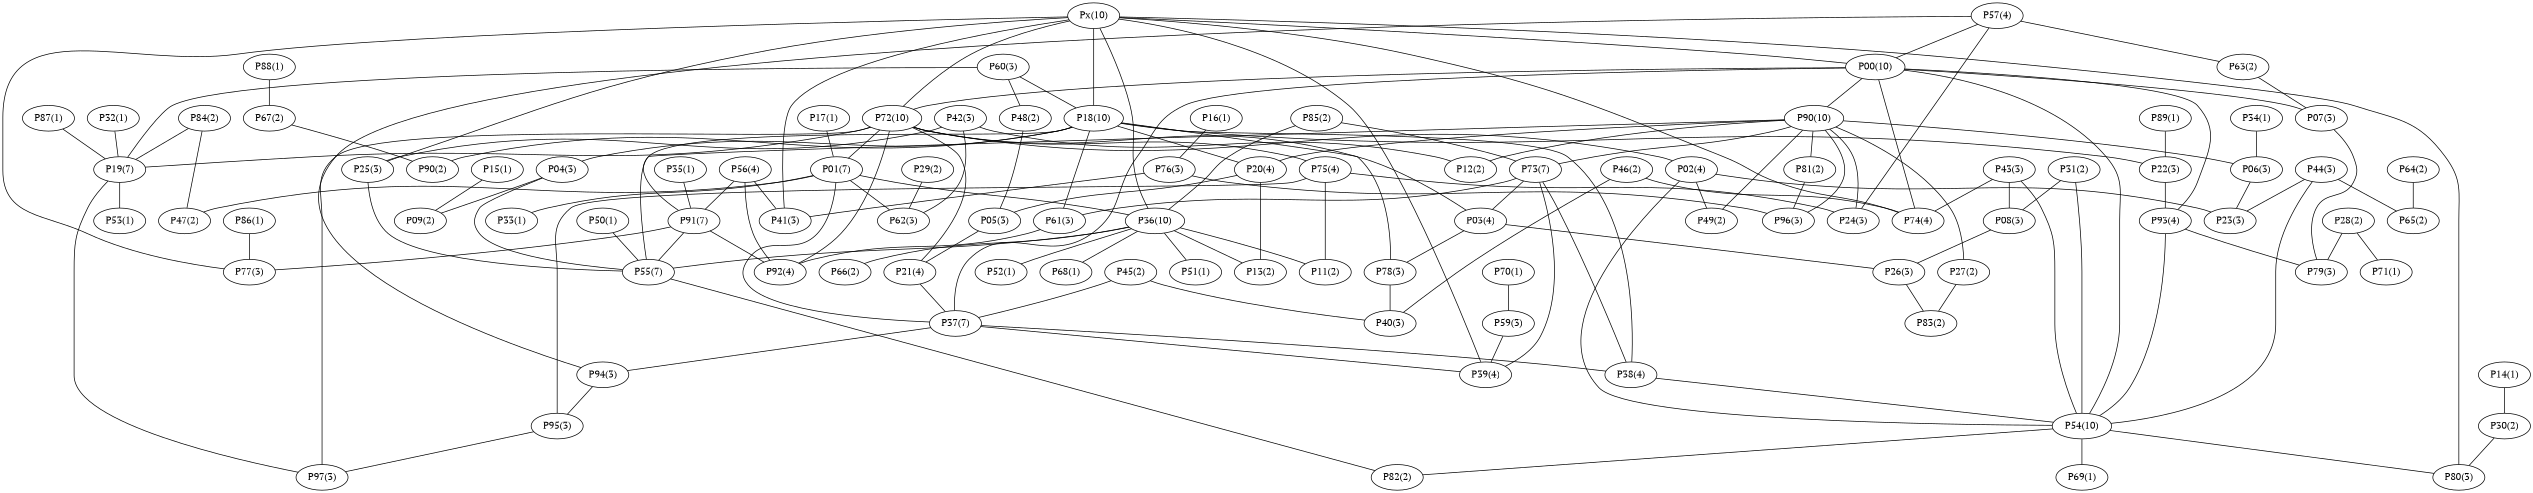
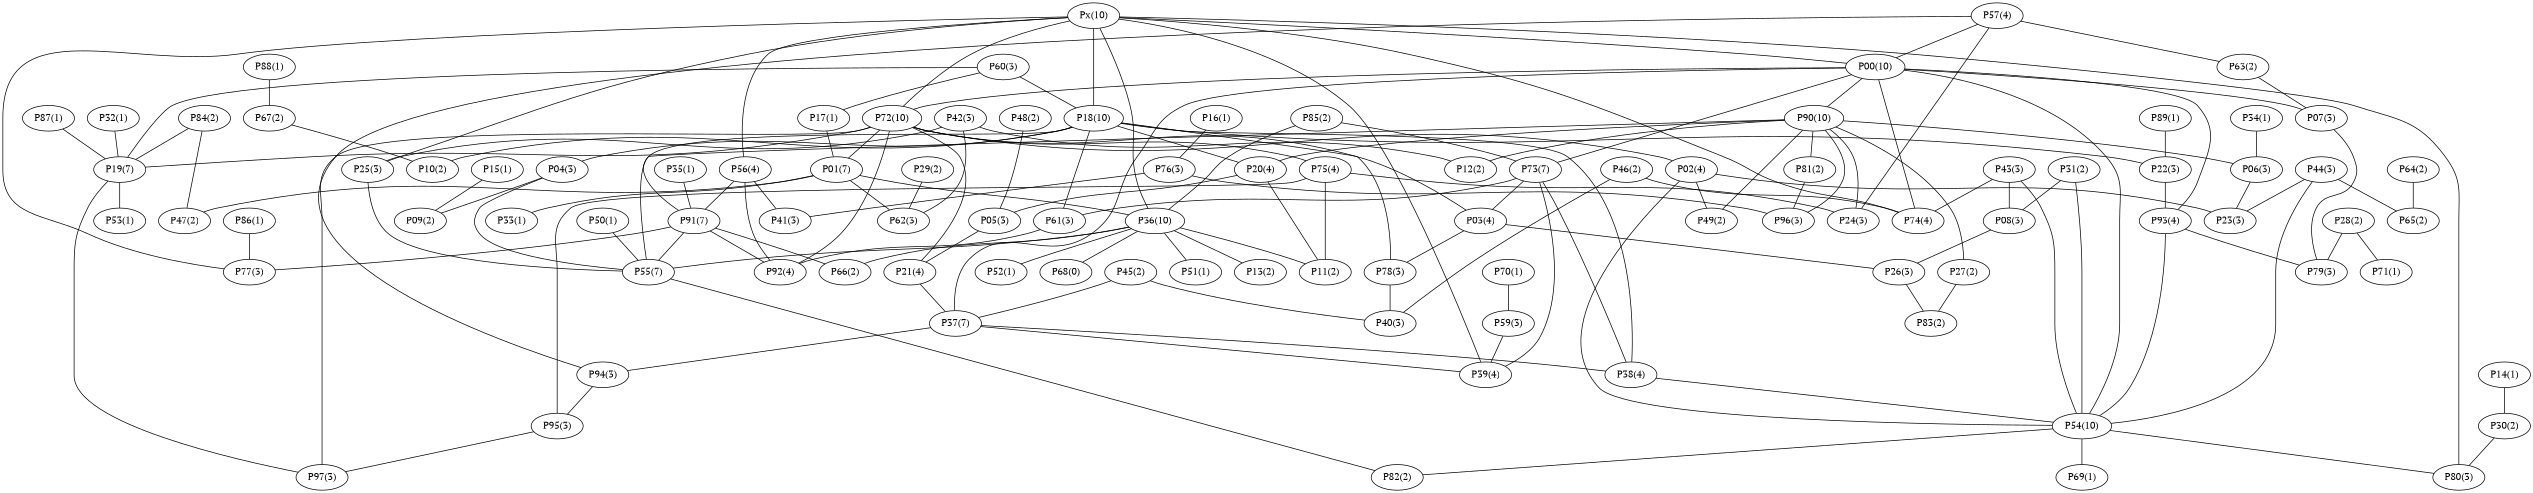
edge "Px(10)" -- "P41(3)": now "Px(10)" -- "P56(4)"
edge "P60(3)" -- "P48(2)": now "P60(3)" -- "P17(1)"
edge "P90(10)" -- "P73(7)": now "P00(10)" -- "P73(7)"
node "P90(2)": label "P90(2)" -> "P10(2)"
edge "P20(4)" -- "P13(2)": now "P20(4)" -- "P11(2)"
edge "P91(7)" -- "P66(2)": added
node "P68(1)": label "P68(1)" -> "P68(0)"
edge "P01(7)" -- "P37(7)": removed
